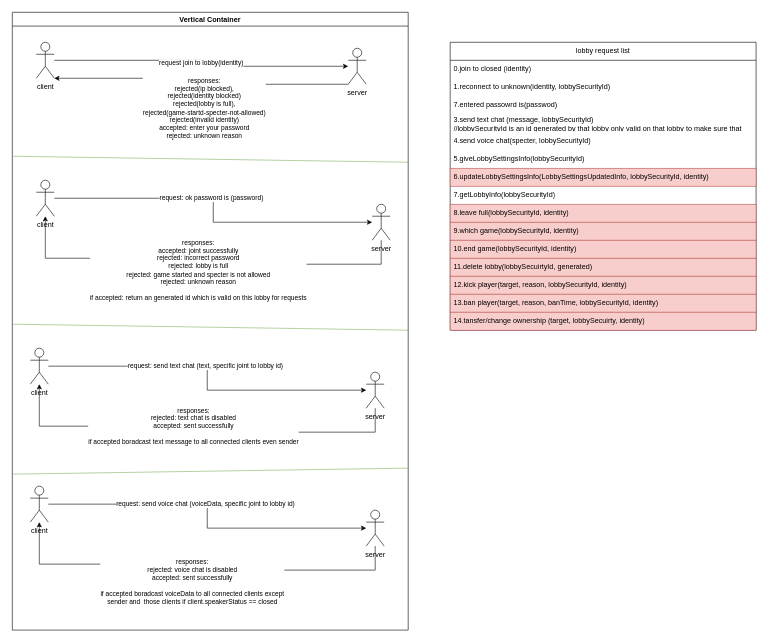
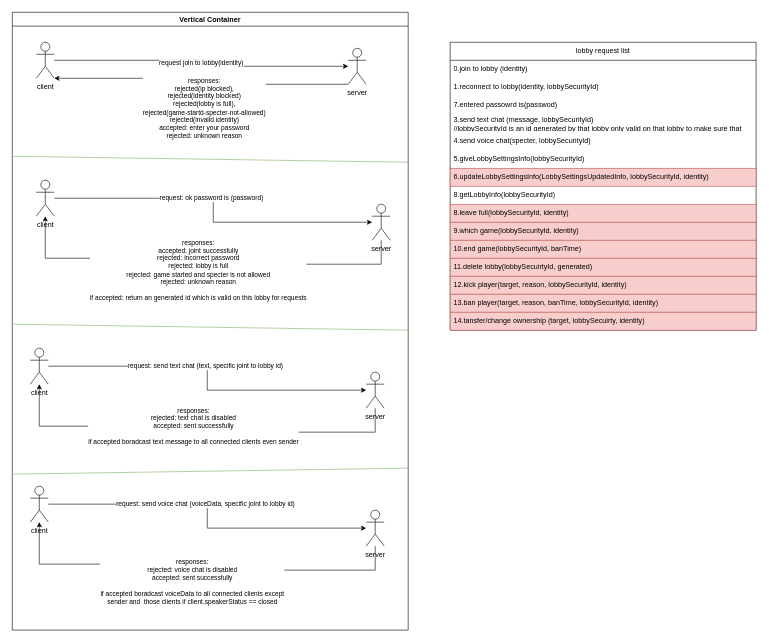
node "0.join to closed (identity)": label "0.join to closed (identity)" -> "0.join to lobby (identity)"
node "1.reconnect to unknown(identity, lobbySecurityId)": label "1.reconnect to unknown(identity, lobbySecurityId)" -> "1.reconnect to lobby(identity, lobbySecurityId)"
node "7.getLobbyInfo(lobbySecurityId)": label "7.getLobbyInfo(lobbySecurityId)" -> "8.getLobbyInfo(lobbySecurityId)"
node "10.end game(lobbySecurityId, identity)": label "10.end game(lobbySecurityId, identity)" -> "10.end game(lobbySecurityId, banTime)"
